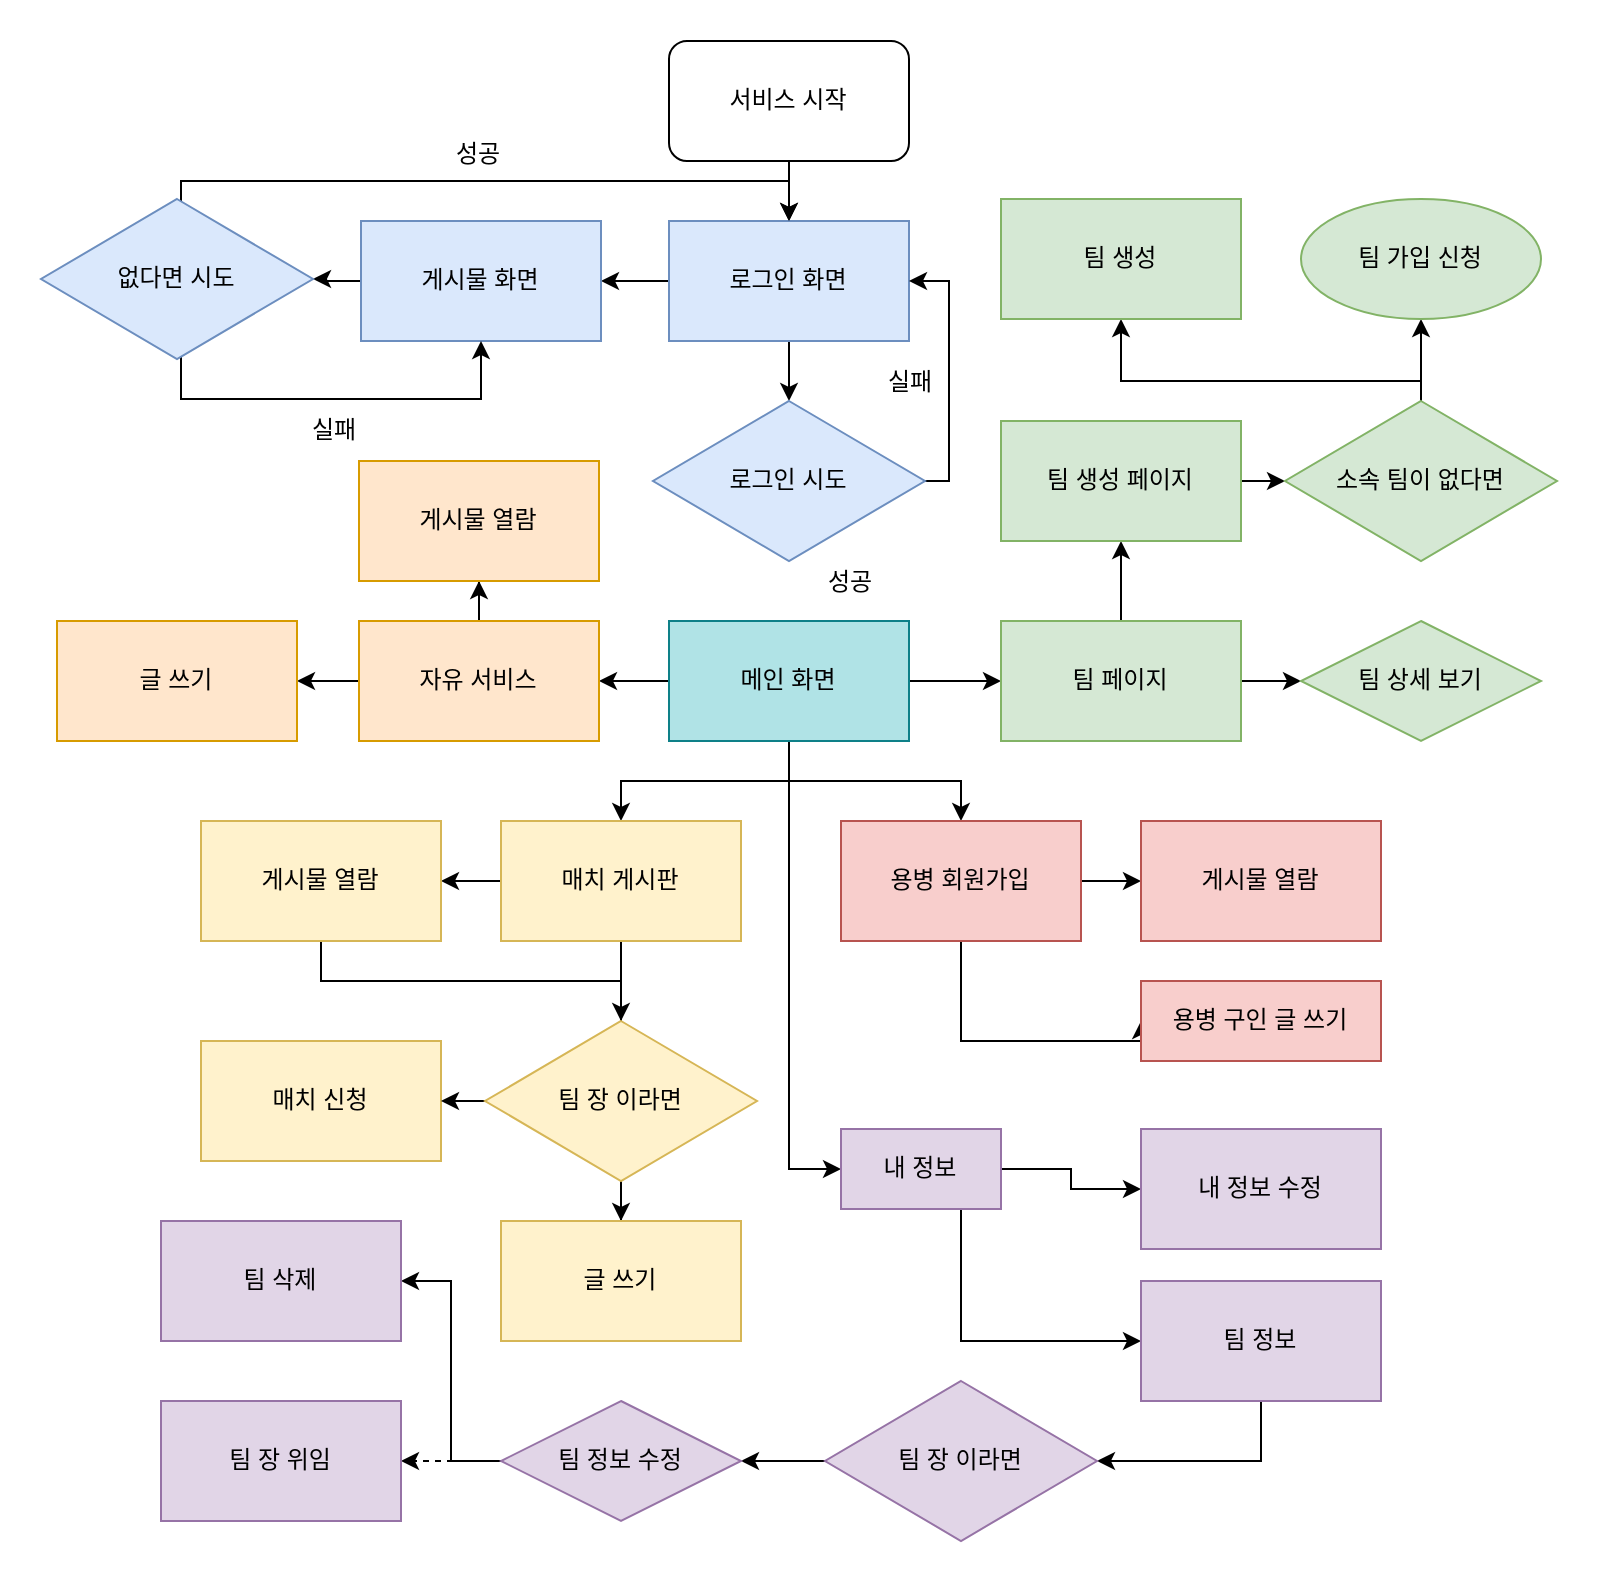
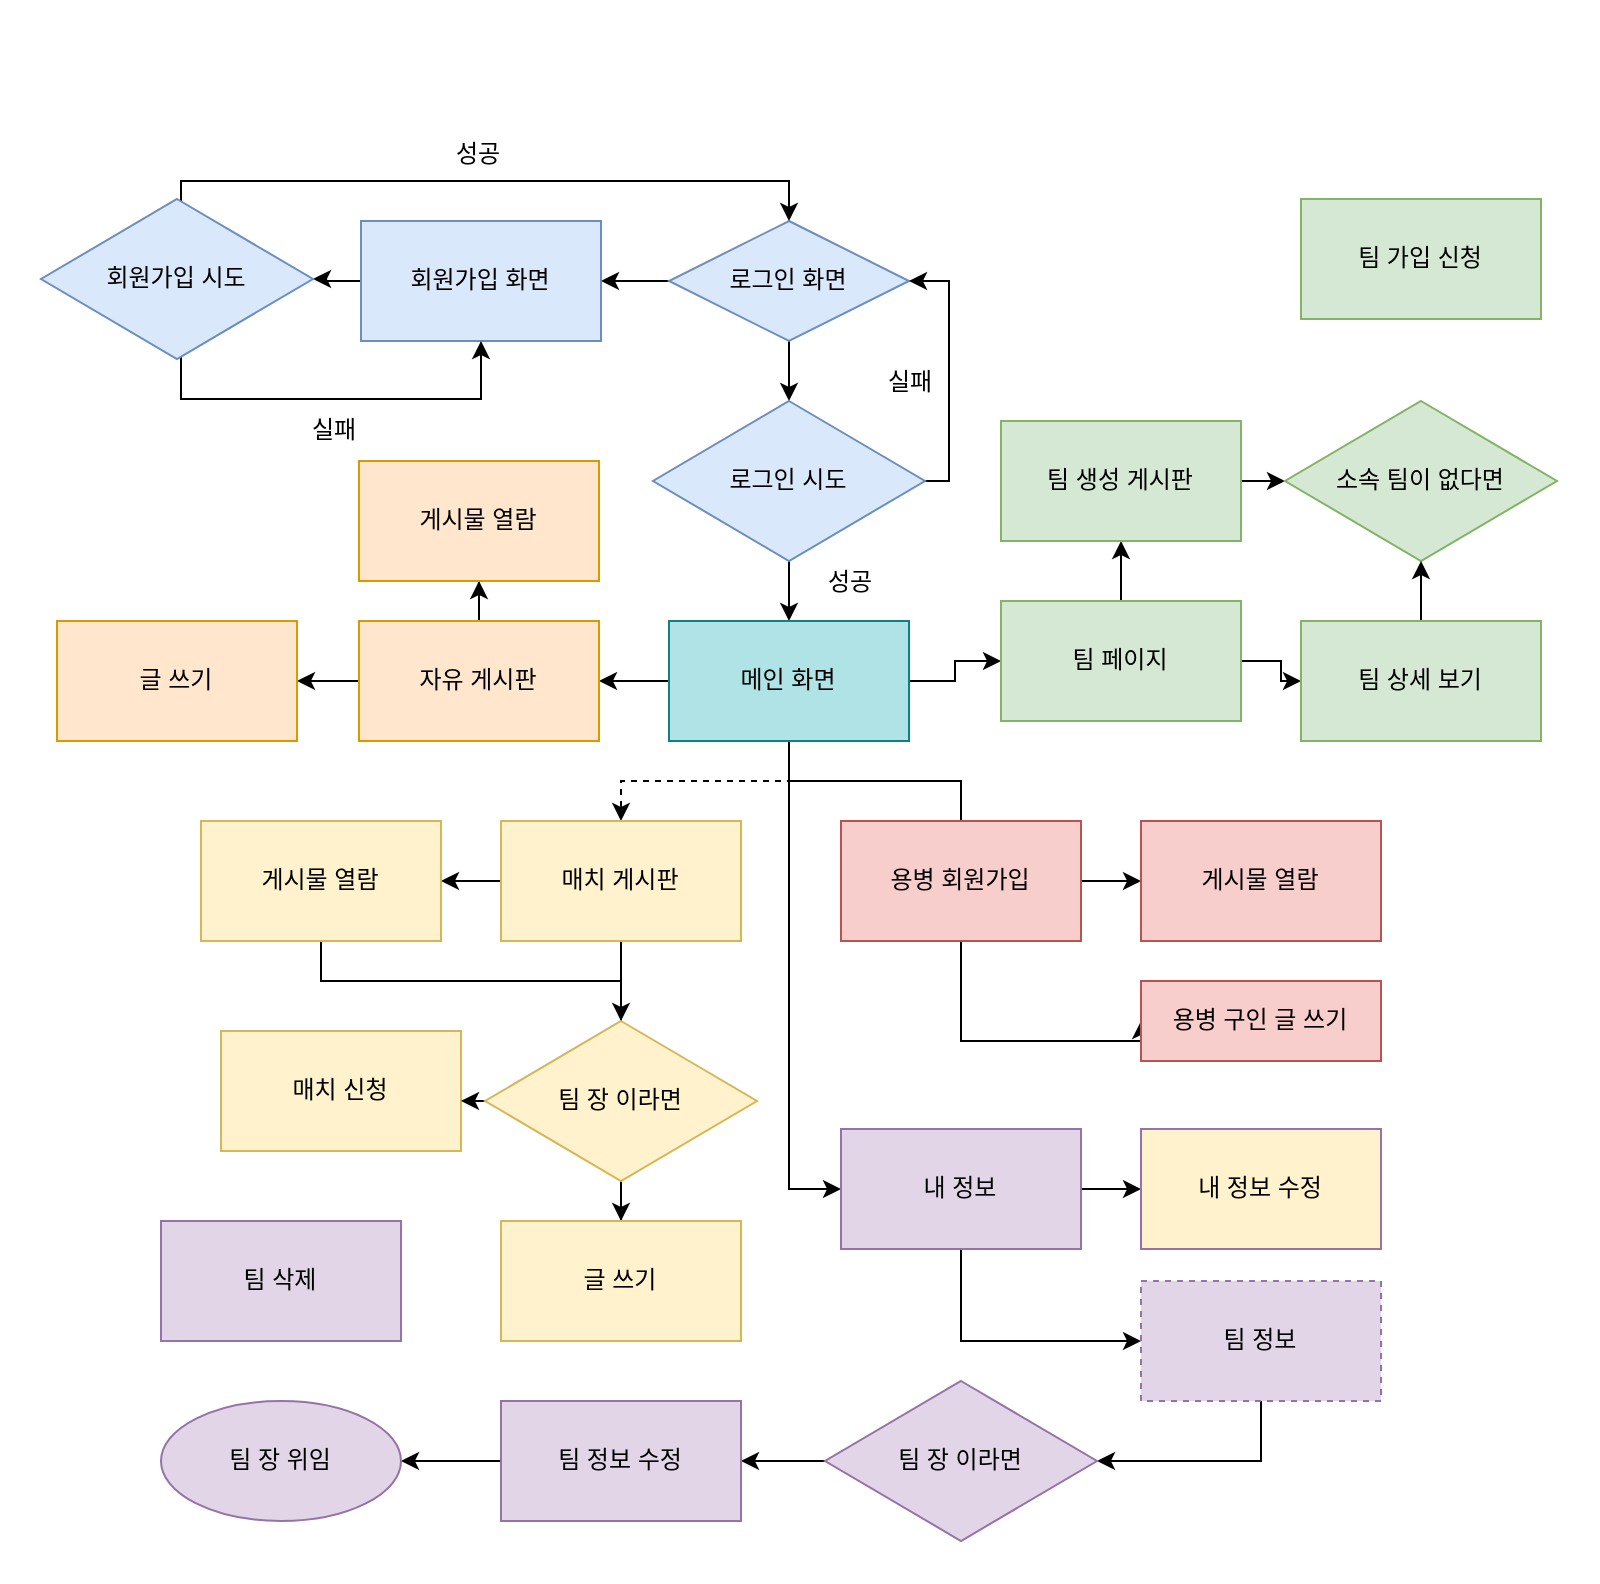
node "서비스 시작": removed
edge "서비스 시작" -> "로그인 화면": removed
node "팀 생성": removed
node "팀 가입 신청": shape ellipse -> rectangle
node "없다면 시도": label "없다면 시도" -> "회원가입 시도"
node "게시물 화면": label "게시물 화면" -> "회원가입 화면"
node "로그인 화면": shape rectangle -> diamond
edge "소속 팀이 없다면" -> "팀 가입 신청": removed
edge "소속 팀이 없다면" -> "팀 생성": removed
node "팀 생성 페이지": label "팀 생성 페이지" -> "팀 생성 게시판"
edge "팀 상세 보기" -> "소속 팀이 없다면": added
edge "로그인 시도" -> "메인 화면": added
node "자유 서비스": label "자유 서비스" -> "자유 게시판"
node "팀 페이지": moved (1121, 681) -> (1121, 661)
node "팀 상세 보기": shape diamond -> rectangle
edge "메인 화면" -> "매치 게시판": style solid -> dashed
edge "메인 화면" -> "용병 회원가입": arrowhead classic -> none
node "매치 신청": moved (321, 1101) -> (341, 1091)
node "내 정보": size 160x80 -> 240x120
node "내 정보 수정": fillcolor #e1d5e7 -> #fff2cc
node "팀 정보": style solid -> dashed
edge "팀 정보 수정" -> "팀 삭제": removed
node "팀 장 위임": shape rectangle -> ellipse
edge "팀 정보 수정" -> "팀 장 위임": style dashed -> solid
node "팀 정보 수정": shape diamond -> rectangle
